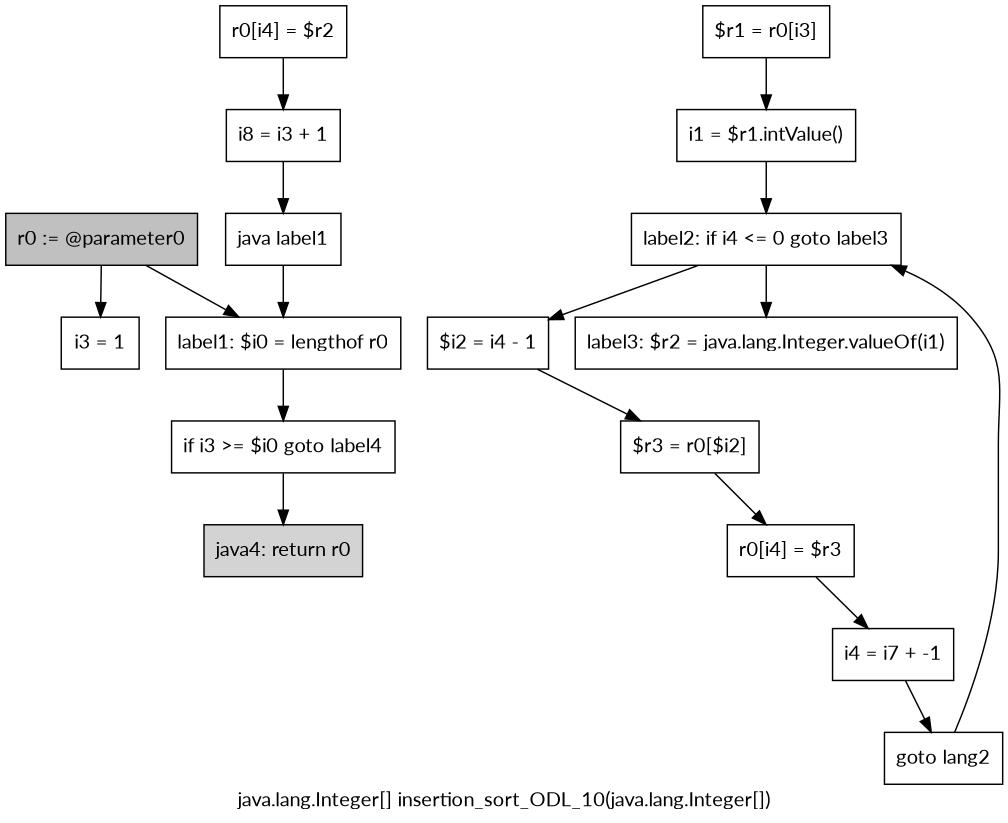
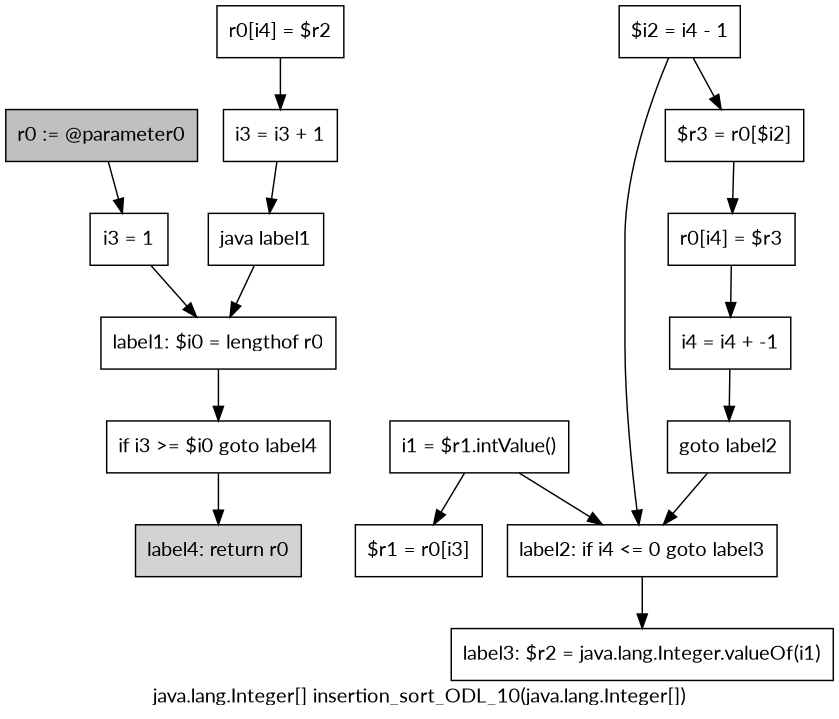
edge "$r1 = r0[i3]" -> "i1 = $r1.intValue()": reversed
node "i8 = i3 + 1": label "i8 = i3 + 1" -> "i3 = i3 + 1"
edge "r0 := @parameter0" -> "label1: $i0 = lengthof r0": now "i3 = 1" -> "label1: $i0 = lengthof r0"
edge "label2: if i4 <= 0 goto label3" -> "$i2 = i4 - 1": reversed
node "java4: return r0": label "java4: return r0" -> "label4: return r0"
node "i4 = i7 + -1": label "i4 = i7 + -1" -> "i4 = i4 + -1"
node "goto lang2": label "goto lang2" -> "goto label2"
